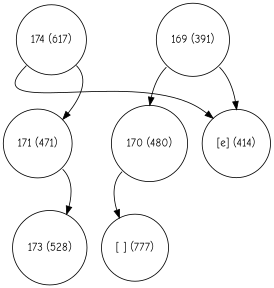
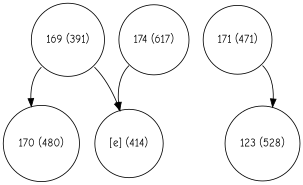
edge "174 (617)" -> "171 (471)": removed
node "173 (528)": label "173 (528)" -> "123 (528)"
node "[ ] (777)": removed
